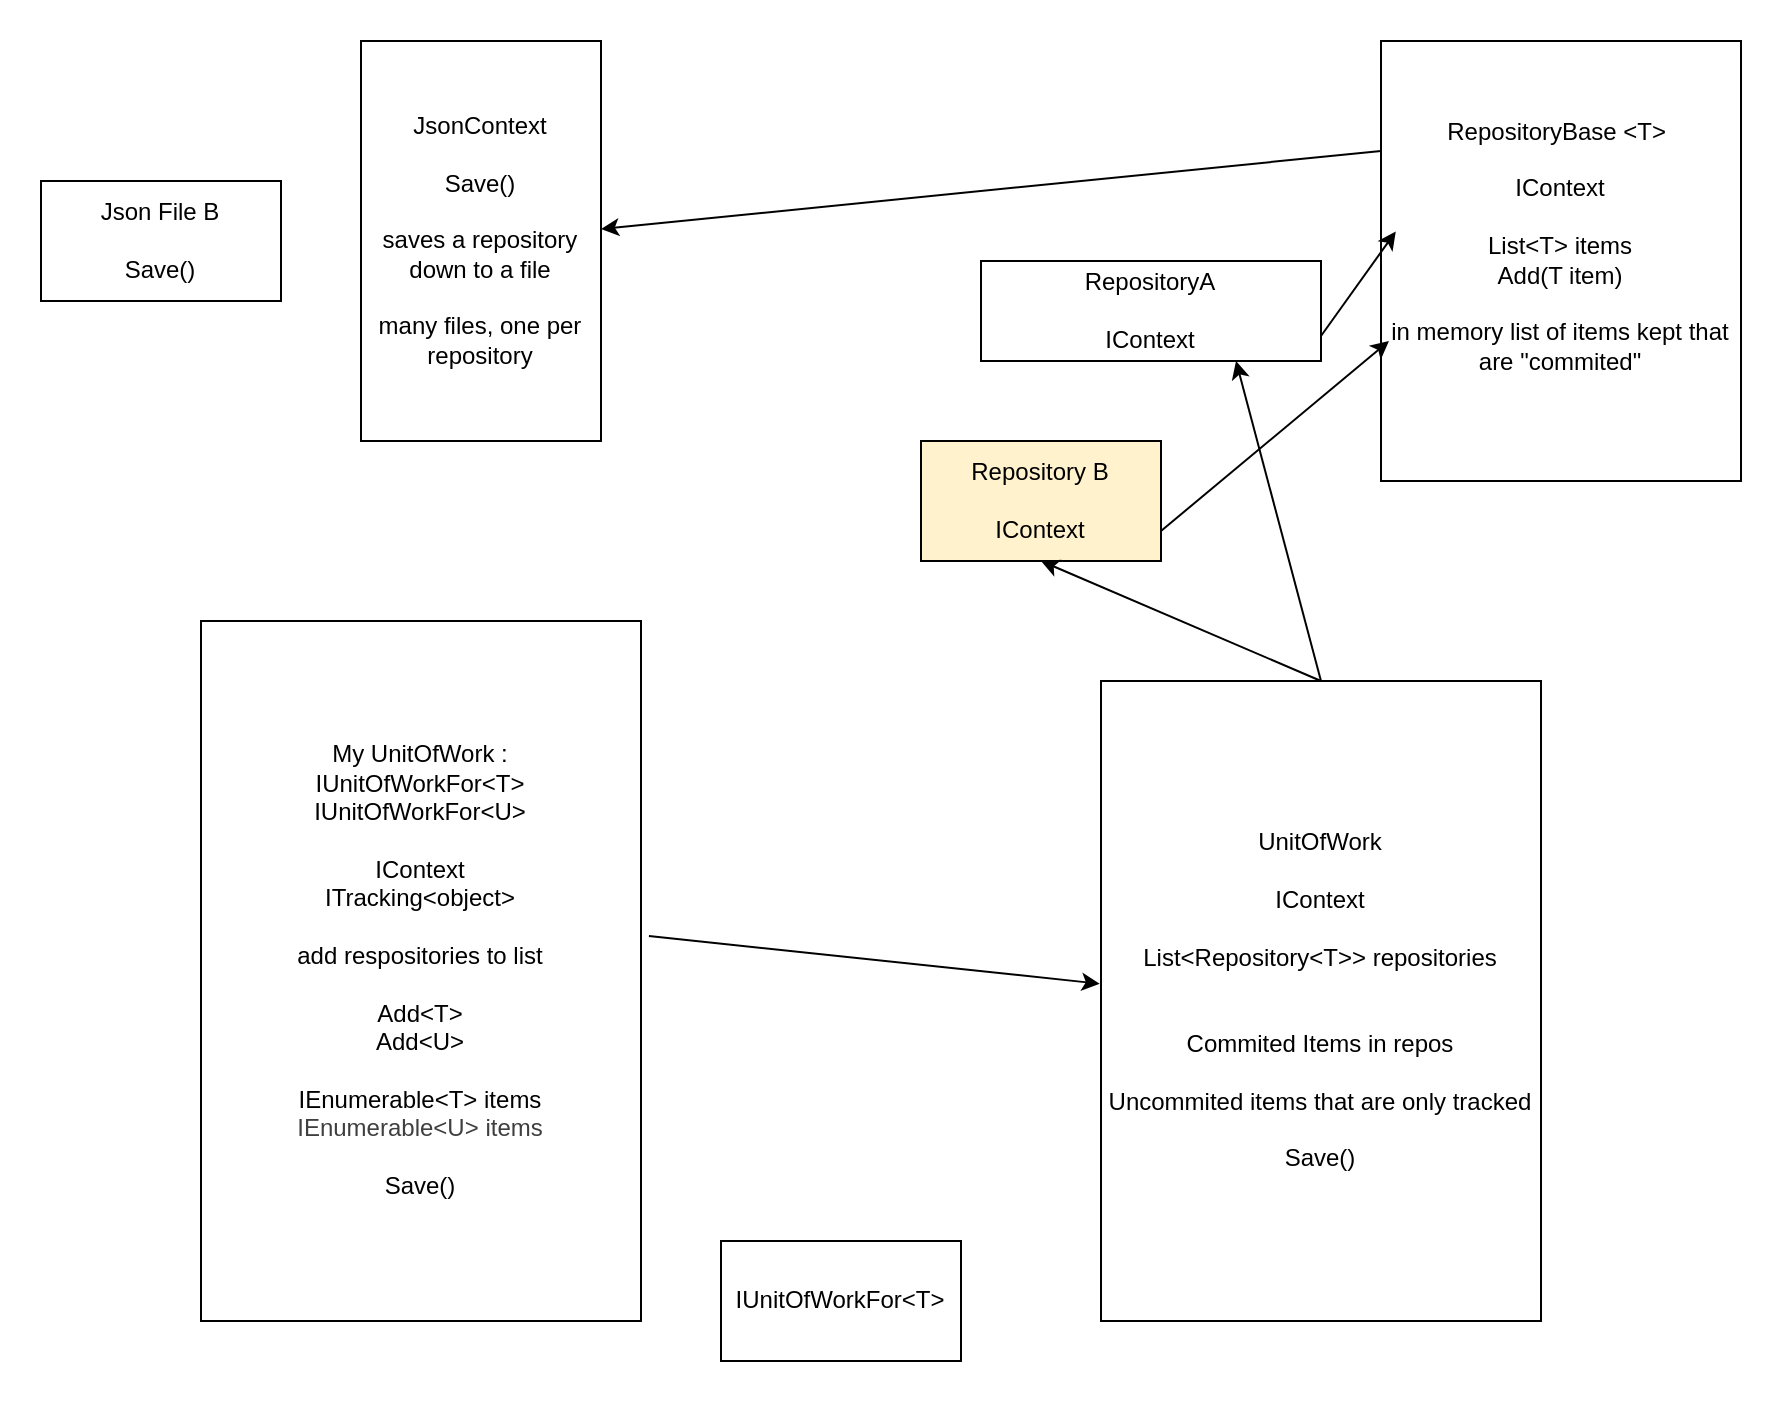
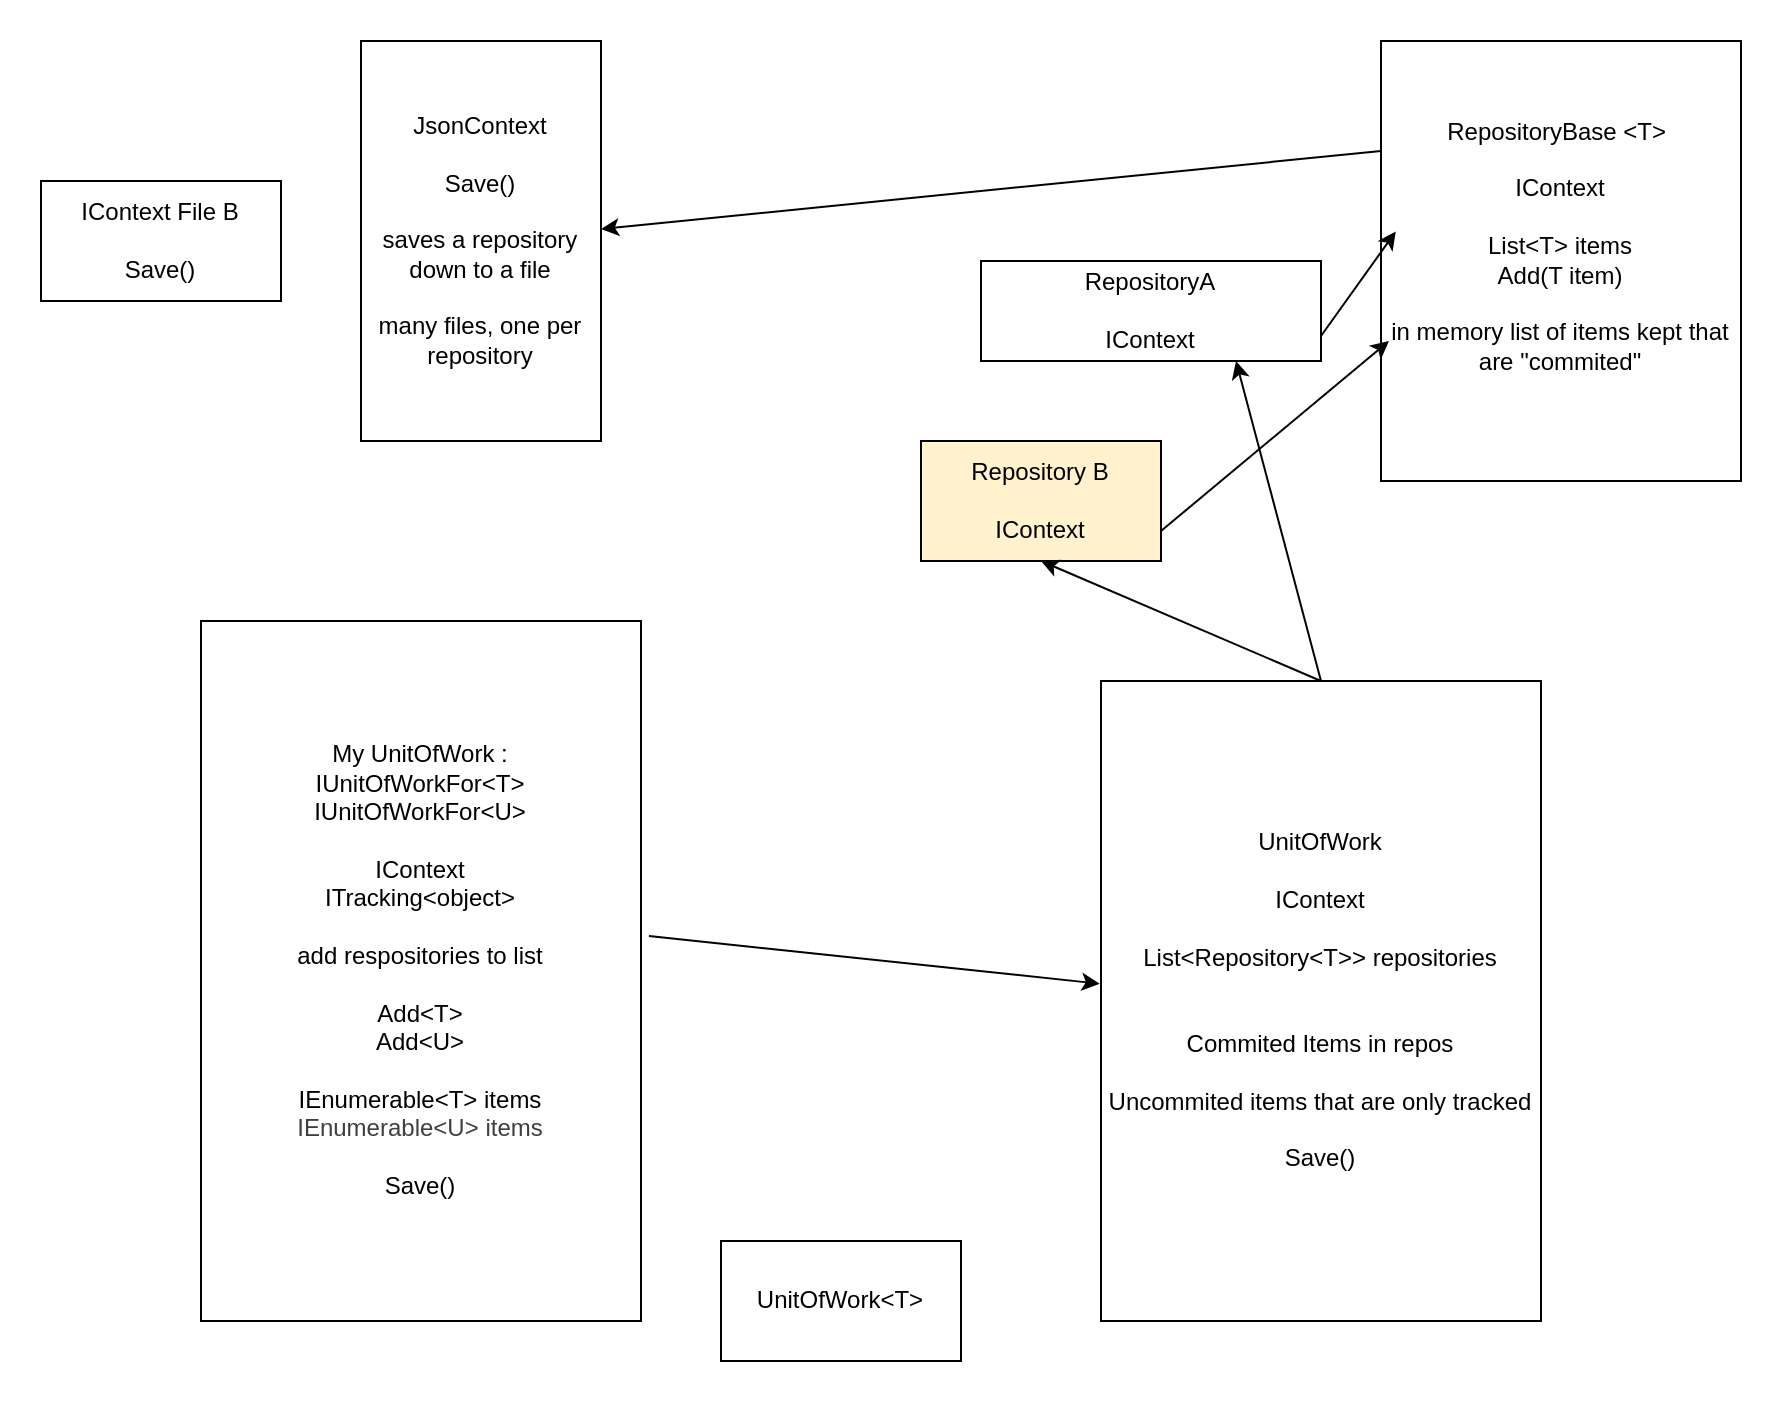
node "Json File B Save()": label "Json File B Save()" -> "IContext File B Save()"
node "IUnitOfWorkFor<T>": label "IUnitOfWorkFor<T>" -> "UnitOfWork<T>"
